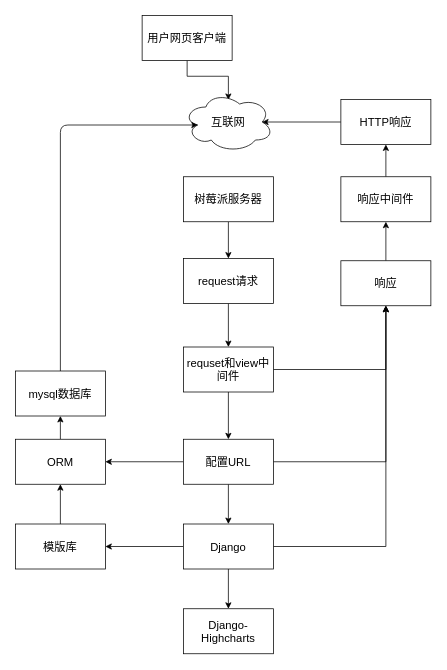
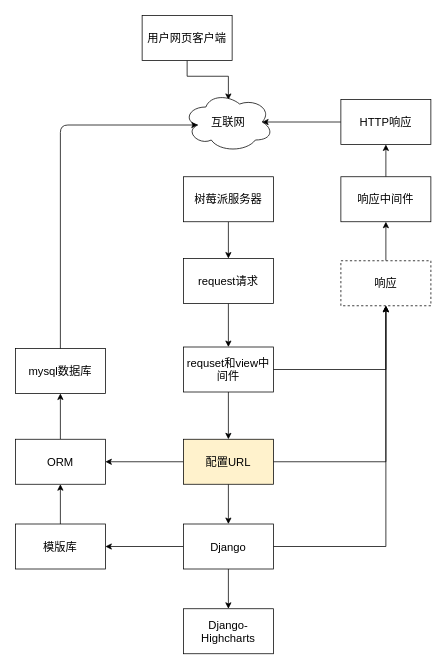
node "响应": style solid -> dashed
node "mysql数据库": moved (60, 393) -> (60, 371)
node "配置URL": fillcolor #ffffff -> #fff2cc
